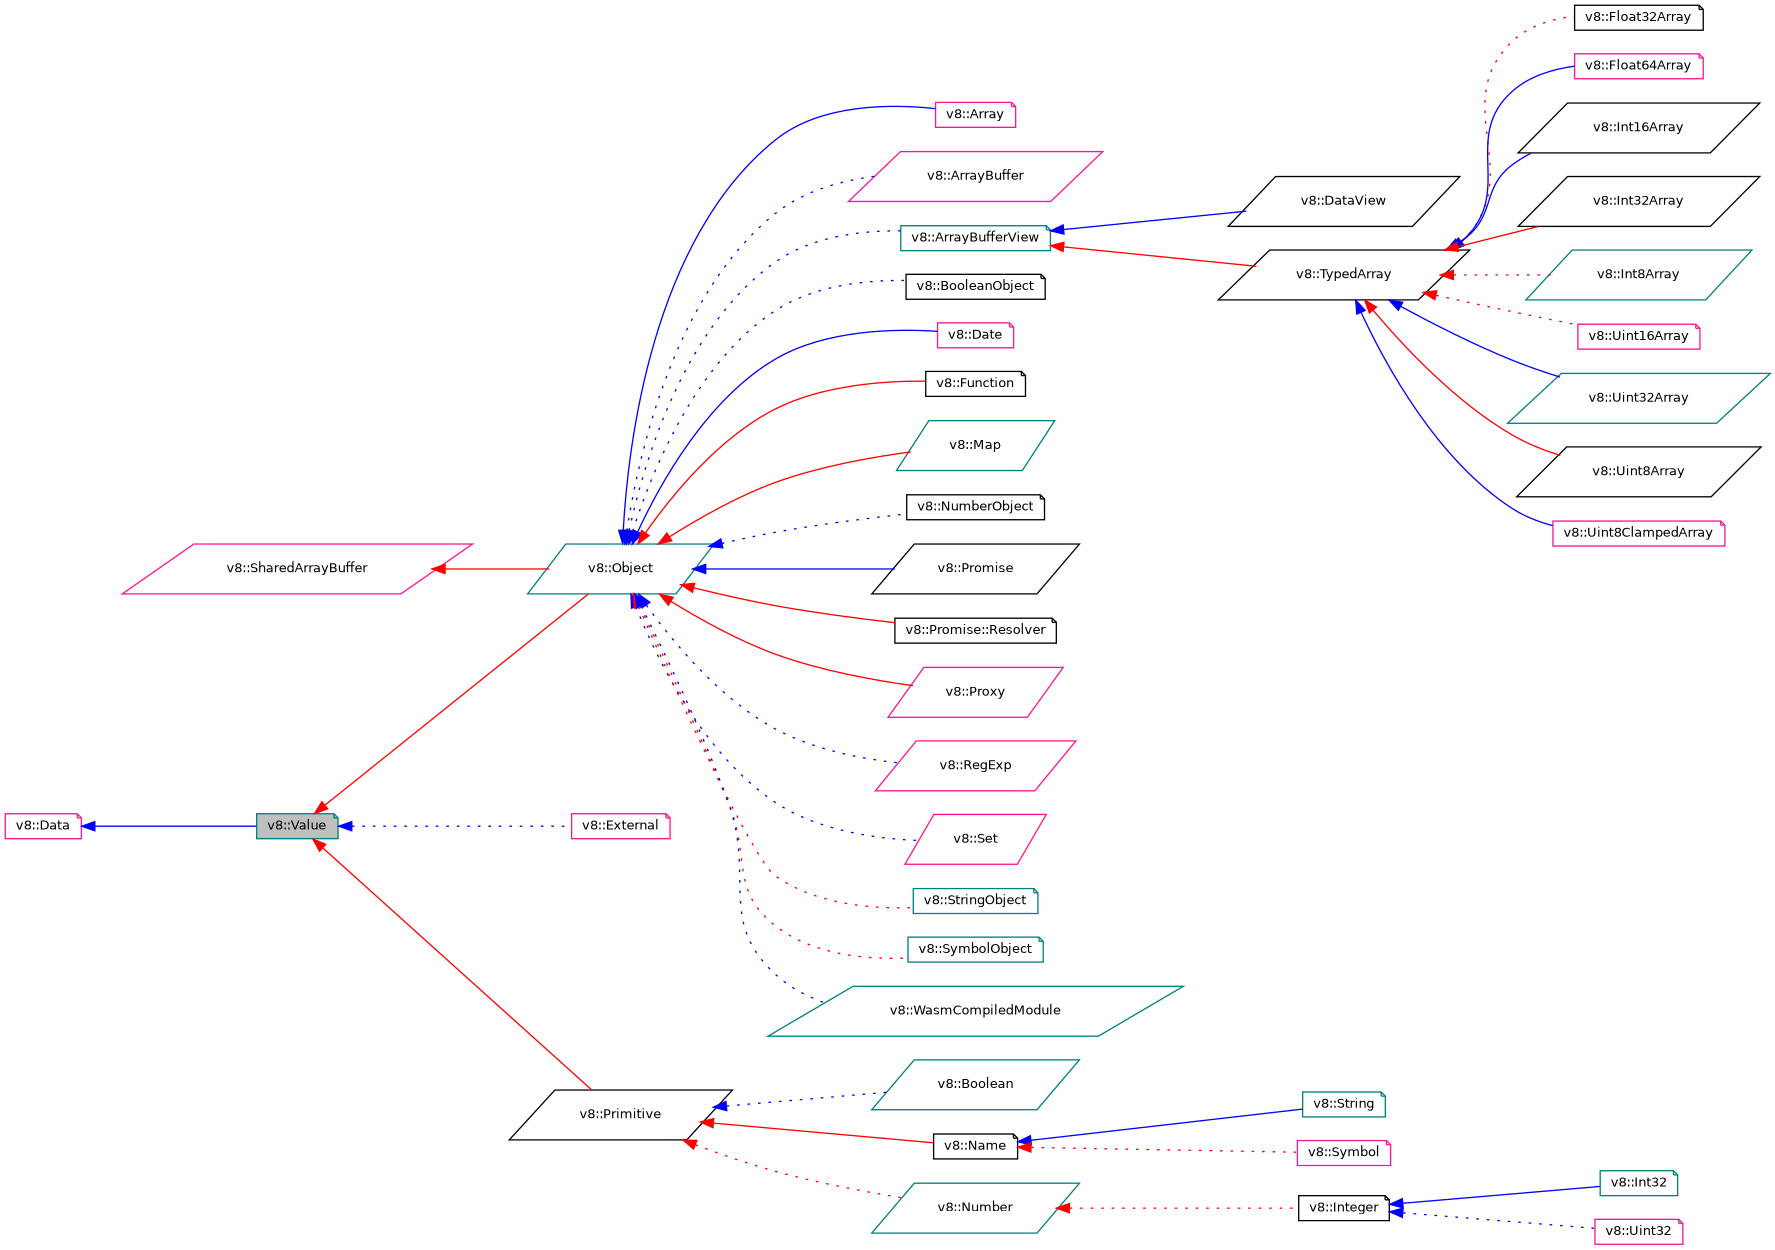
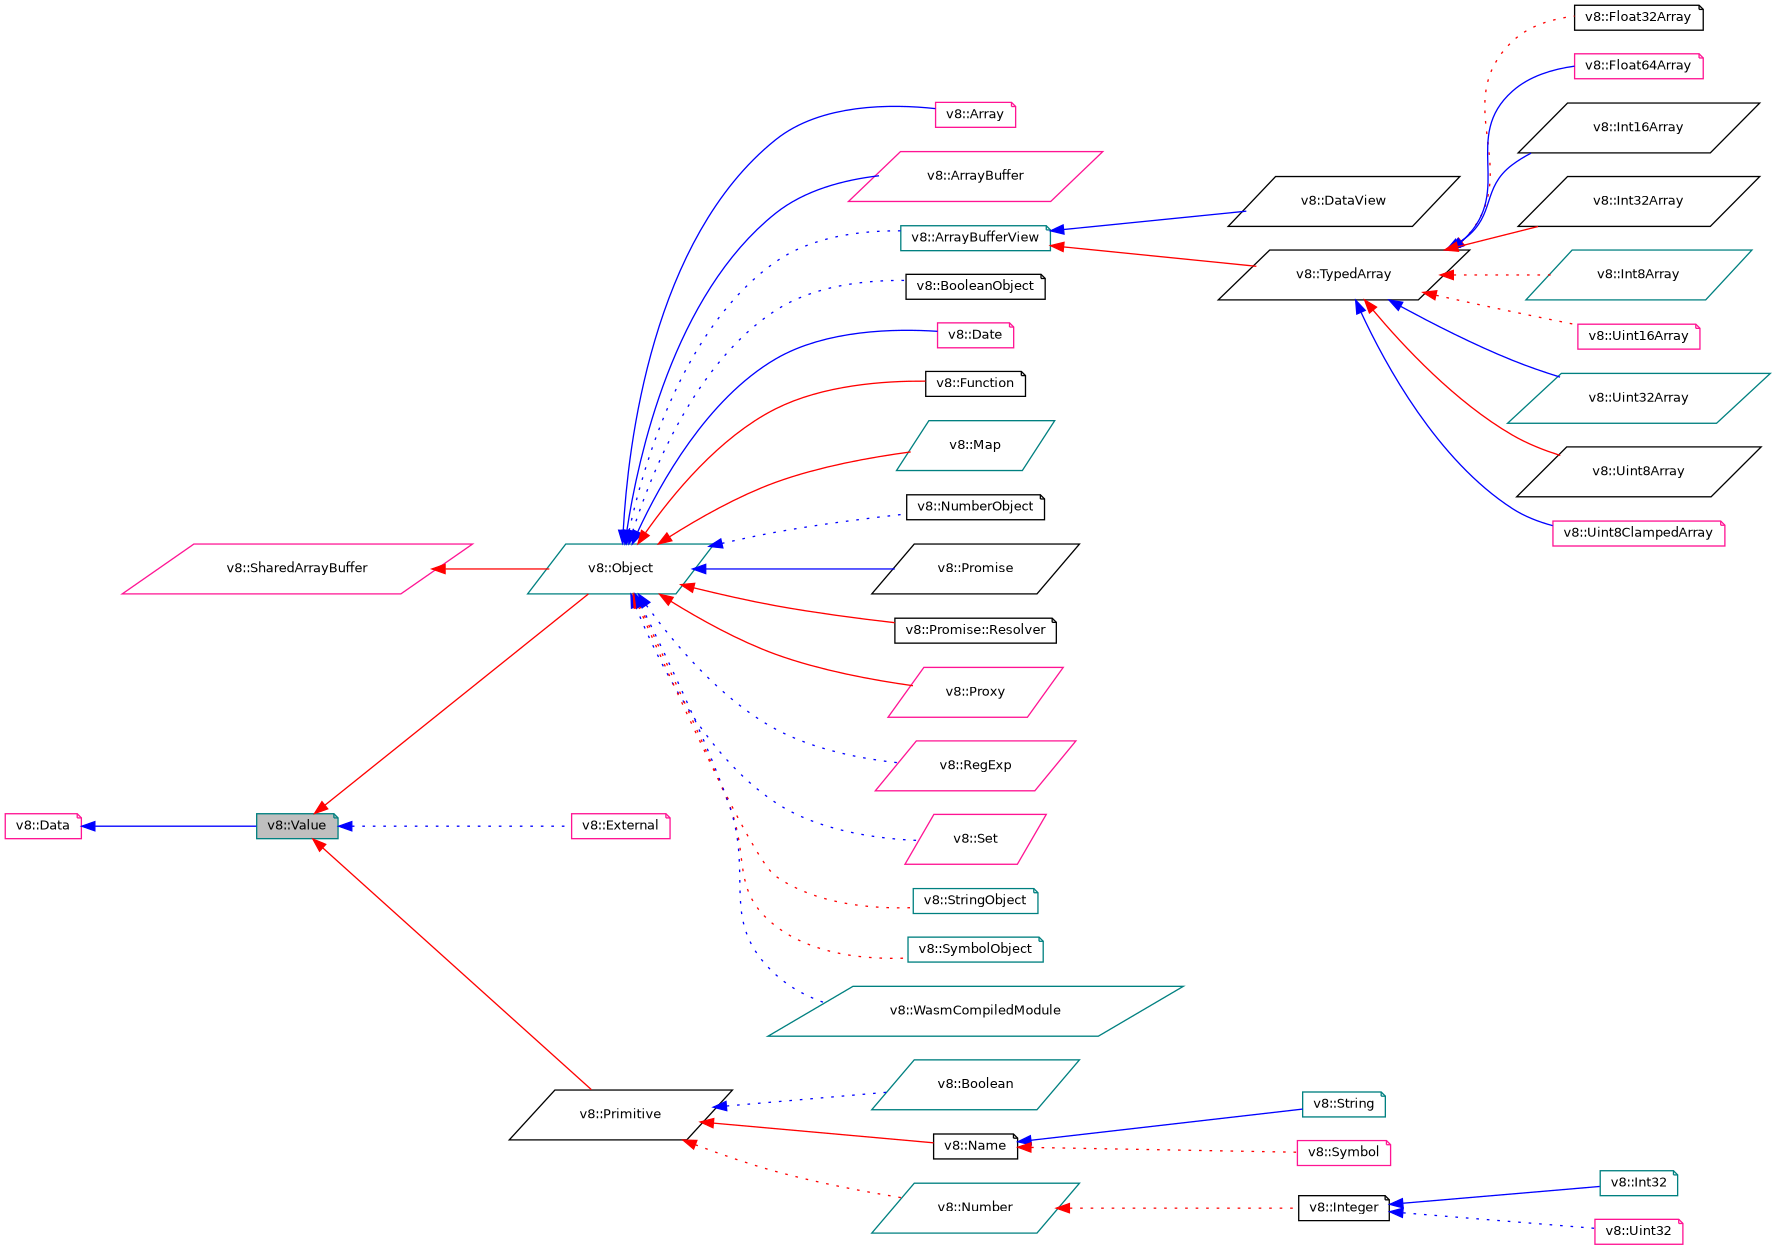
edge "v8::ArrayBuffer" -> "v8::Object": style dotted -> solid
